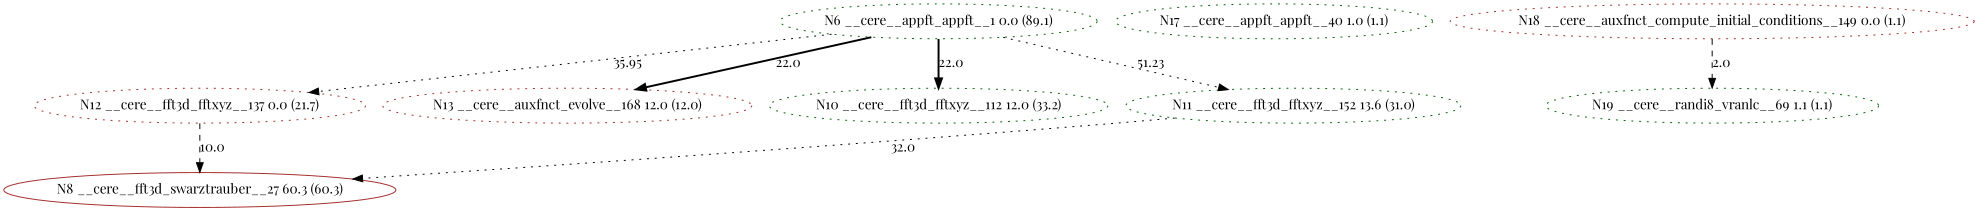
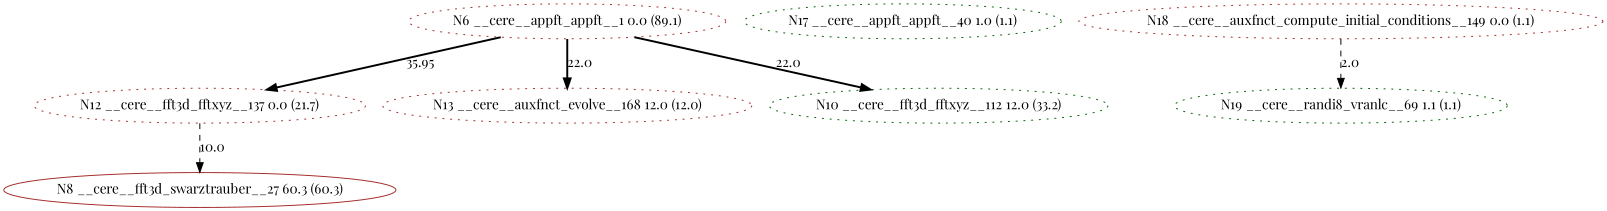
node "N6 __cere__appft_appft__1 0.0 (89.1)": color darkgreen -> brown
edge "N6 __cere__appft_appft__1 0.0 (89.1)" -> "N12 __cere__fft3d_fftxyz__137 0.0 (21.7)": style dotted -> bold
node "N11 __cere__fft3d_fftxyz__152 13.6 (31.0)": removed
